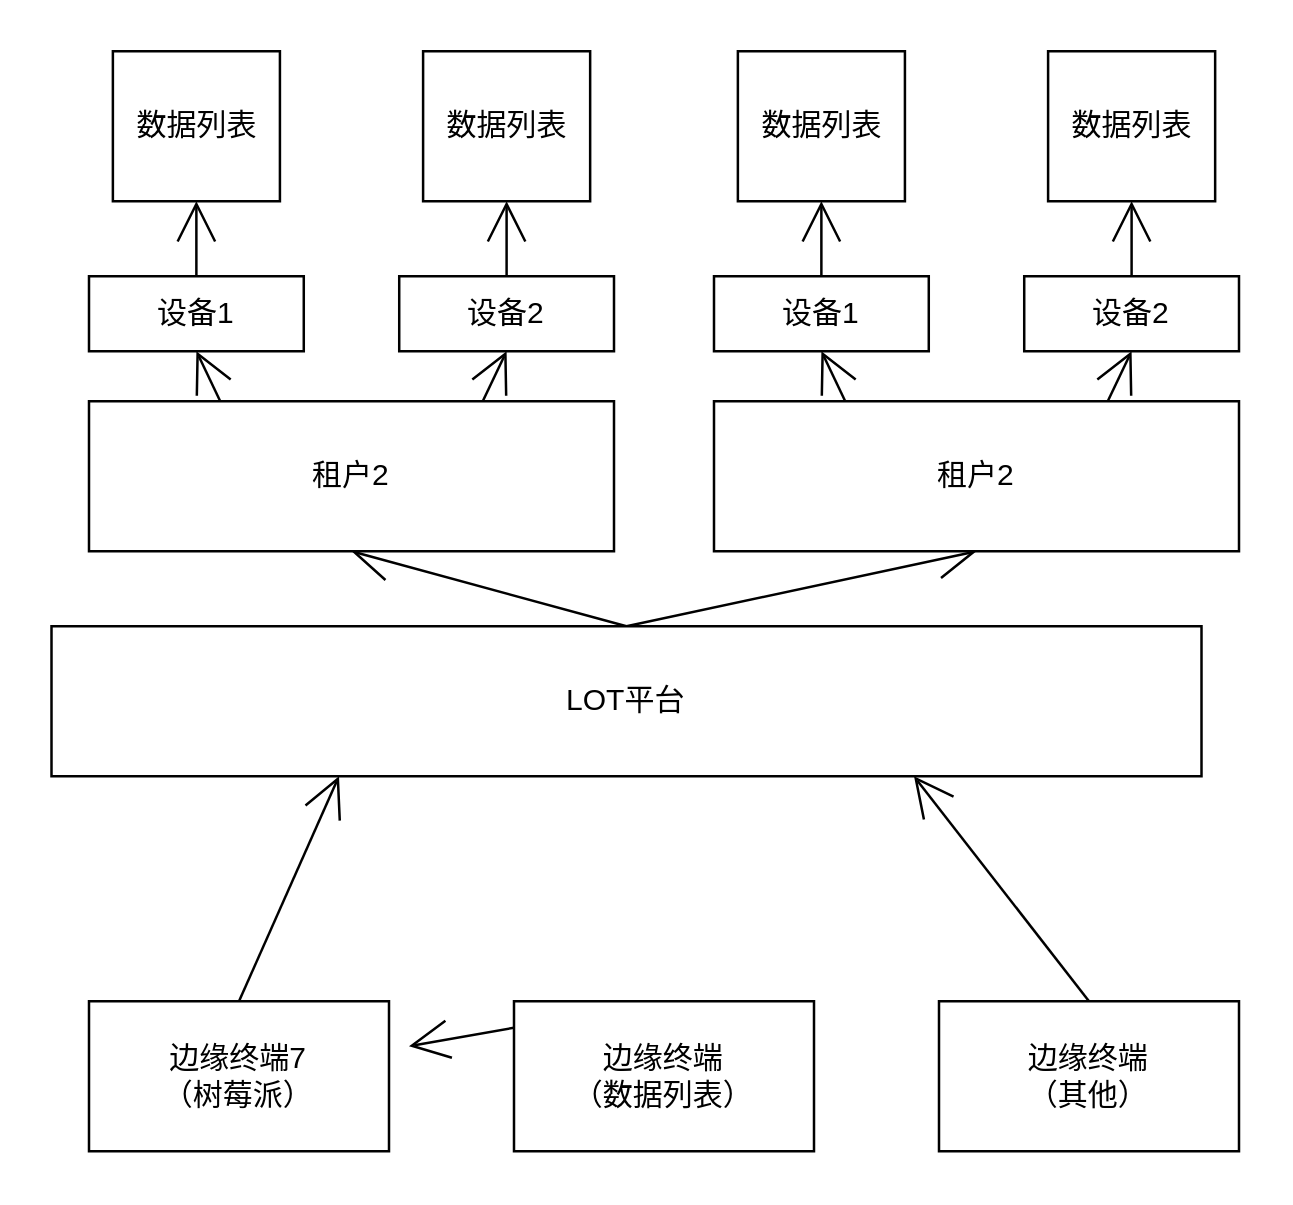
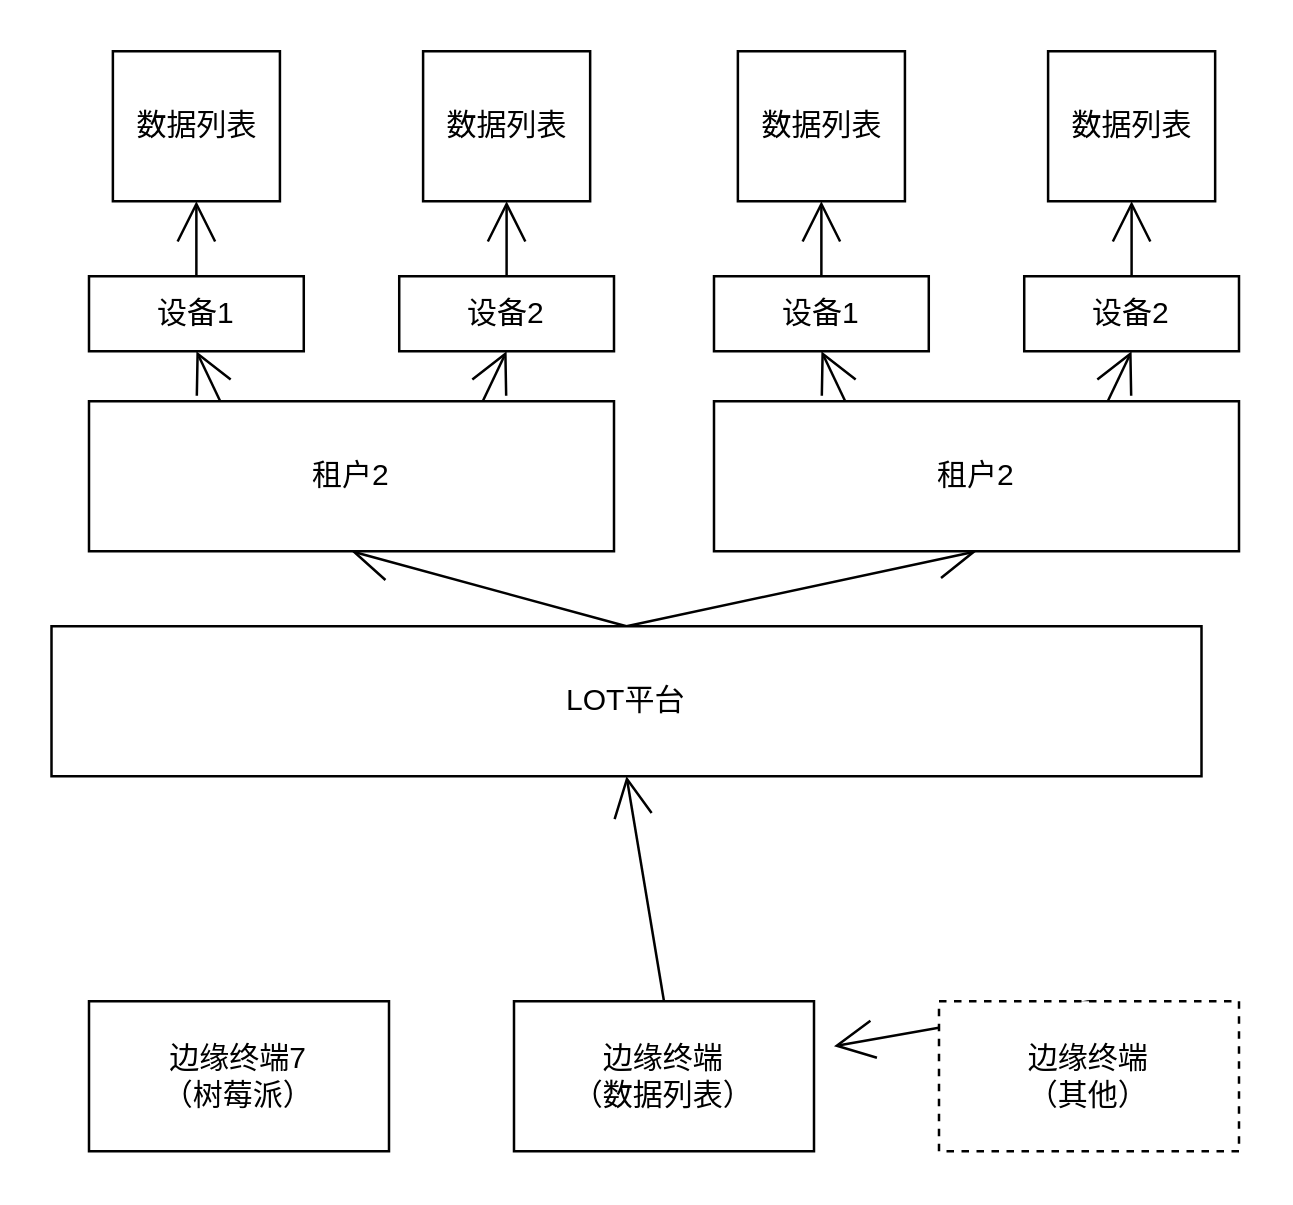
edge "边缘终端 （其他）" -> "LOT平台": now "边缘终端 （其他）" -> "边缘终端 （数据列表）"
edge "边缘终端7 （树莓派）" -> "LOT平台": removed
edge "边缘终端 （数据列表）" -> "边缘终端7 （树莓派）": now "边缘终端 （数据列表）" -> "LOT平台"
node "边缘终端 （其他）": style solid -> dashed
